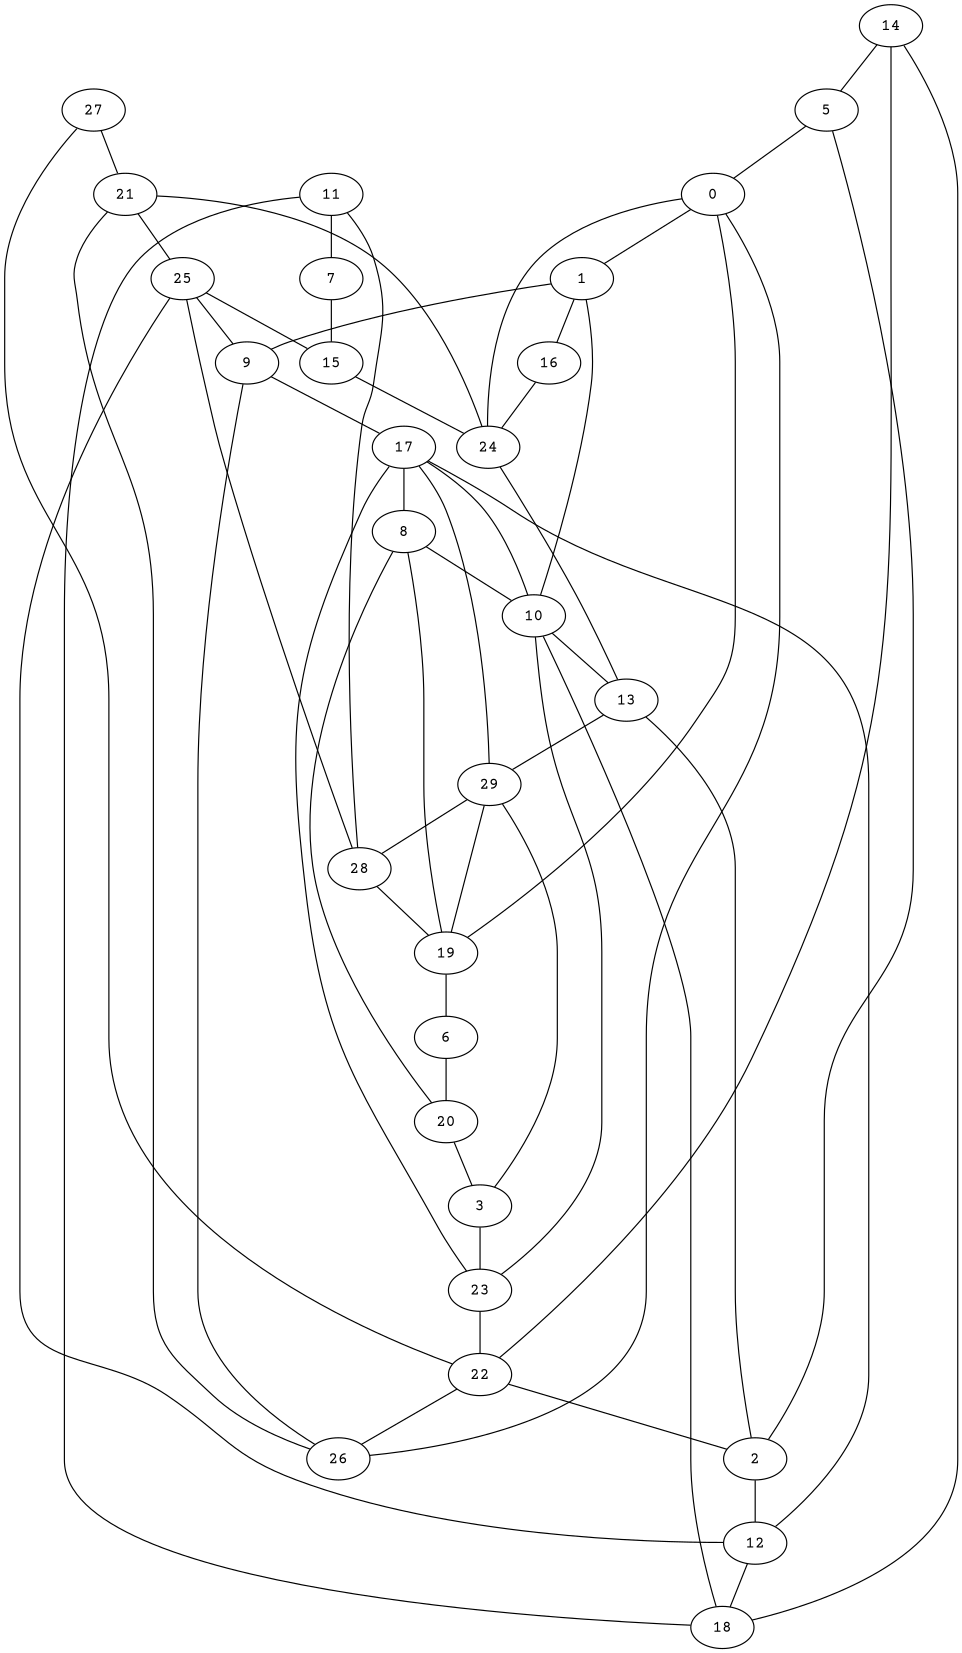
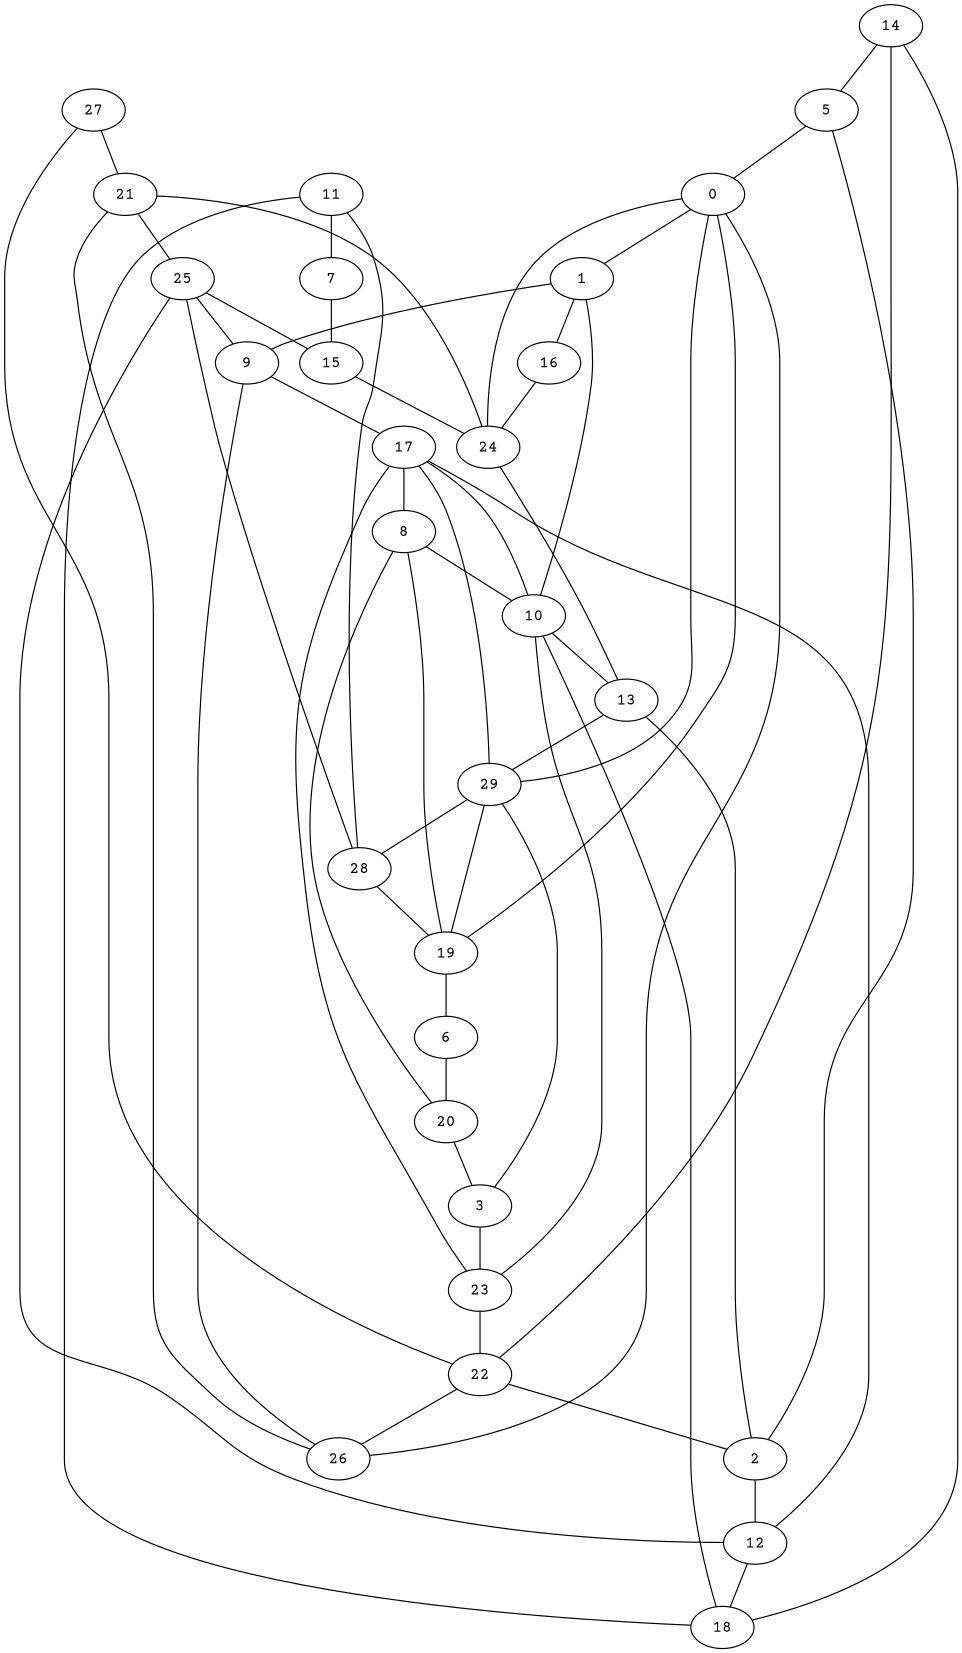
edge "0" -- "29": added
